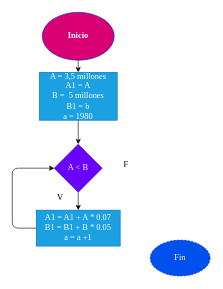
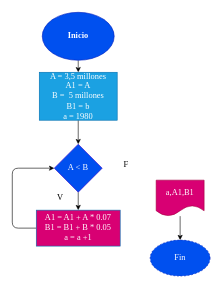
node "Inicio": fillcolor #d80073 -> #0050ef
node "A < B": fillcolor #6a00ff -> #0050ef
node "a,A1,B1": added
node "A1 = A1 + A * 0.07 B1 = B1 + B * 0.05 a = a +1": fillcolor #1ba1e2 -> #d80073
edge "a,A1,B1" -> "Fin": added
